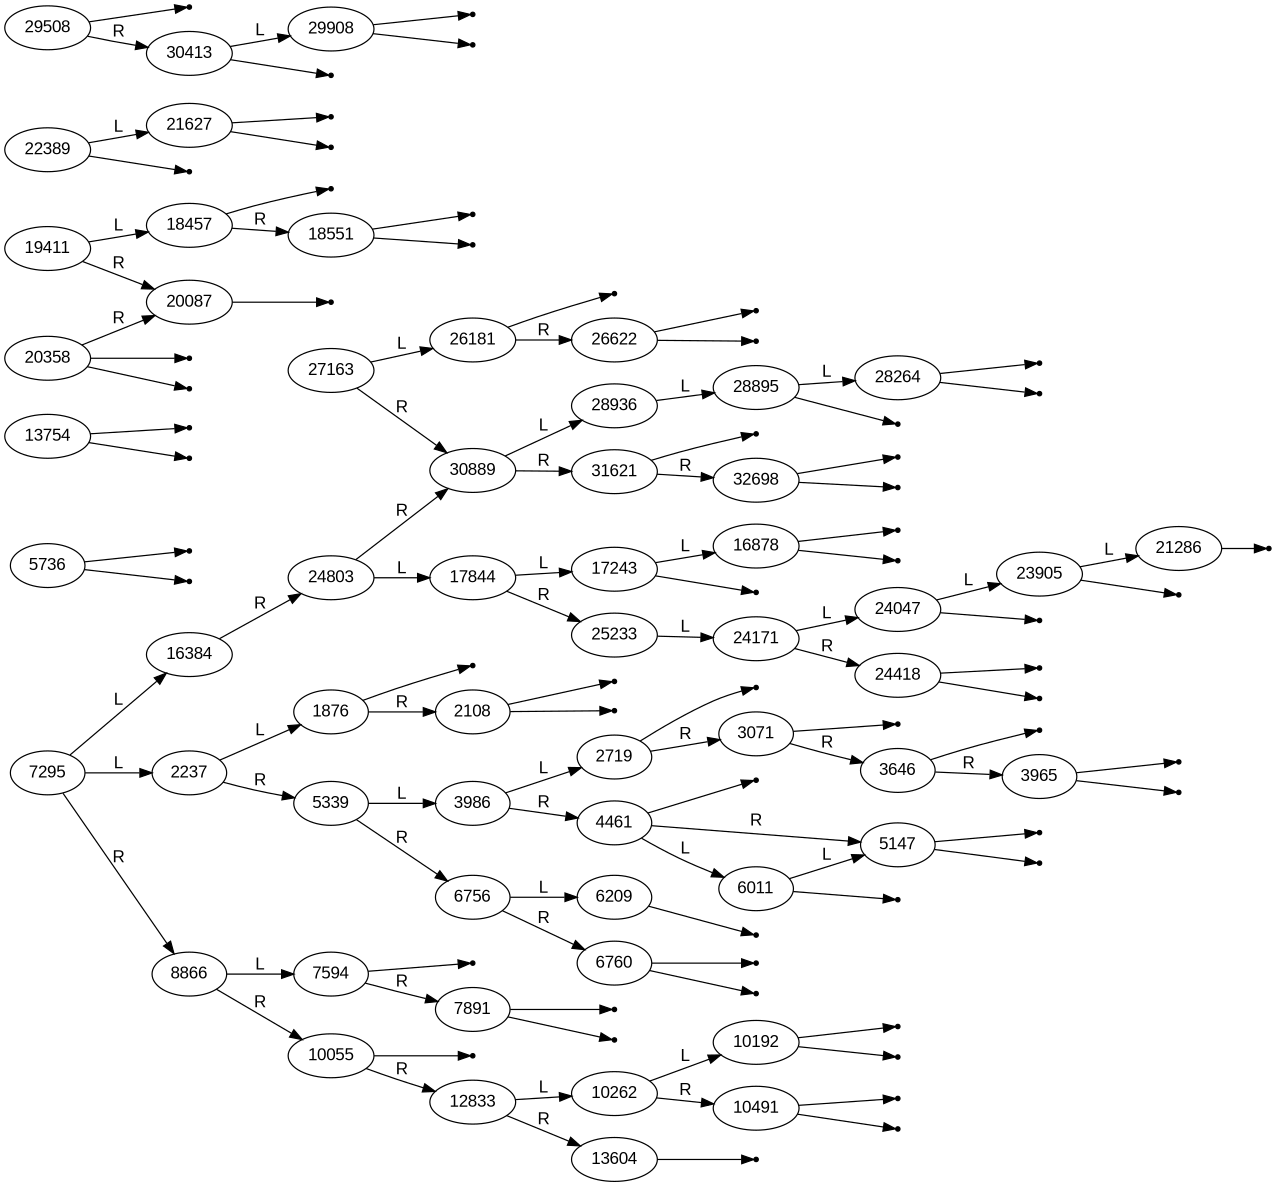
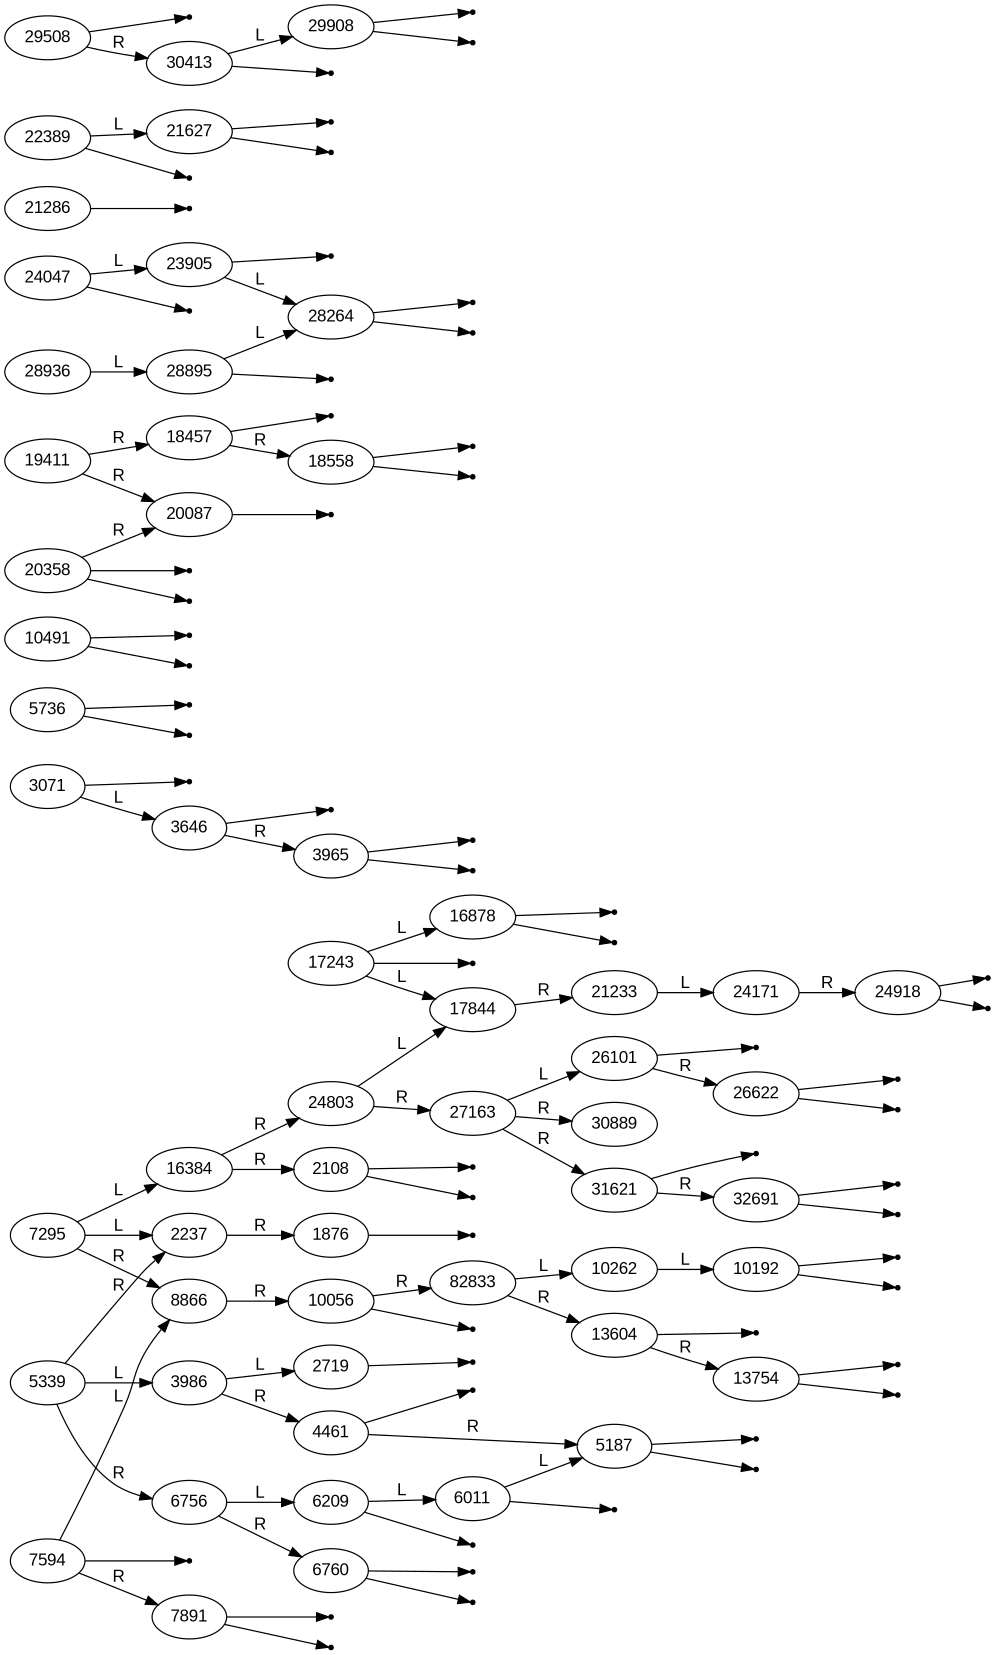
edge "19411" -> "18457": label "L" -> "R"
node "18551": label "18551" -> "18558"
node "26181": label "26181" -> "26101"
edge "30889" -> "28936": removed, label "L"
edge "30889" -> "31621": now "27163" -> "31621"
node "32698": label "32698" -> "32691"
edge "24803" -> "30889": now "24803" -> "27163"
edge "23905" -> "21286": now "23905" -> "28264"
edge "17844" -> "17243": reversed
edge "24171" -> "24047": removed, label "L"
node "25233": label "25233" -> "21233"
node "24418": label "24418" -> "24918"
edge "1876" -> "2108": now "16384" -> "2108"
edge "2237" -> "1876": label "L" -> "R"
edge "3071" -> "3646": label "R" -> "L"
edge "2719" -> "3071": removed, label "R"
edge "2237" -> "5339": reversed
node "5147": label "5147" -> "5187"
edge "4461" -> "6011": now "6209" -> "6011"
edge "8866" -> "7594": reversed
node "10055": label "10055" -> "10056"
edge "10262" -> "10491": removed, label "R"
node "12833": label "12833" -> "82833"
edge "13604" -> "13754": added, label "R"
